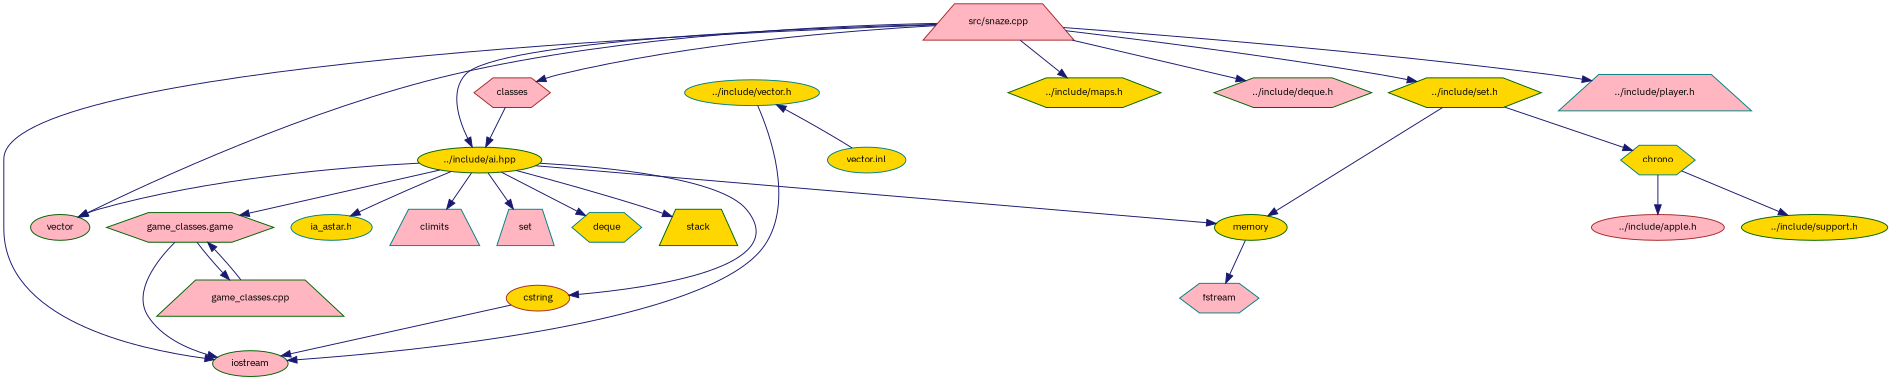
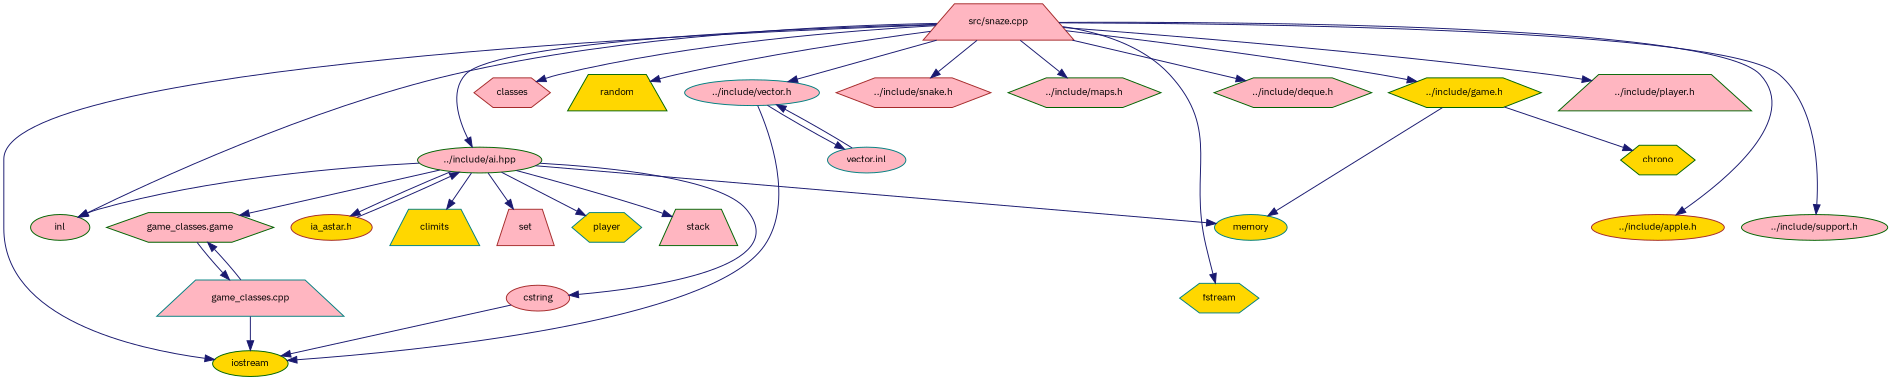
edge "src/snaze.cpp" -> "../include/vector.h": added
node "random": added
node "../include/vector.h": fillcolor gold -> lightpink
node "../include/snake.h": added
node "../include/maps.h": fillcolor gold -> lightpink
node "../include/set.h": label "../include/set.h" -> "../include/game.h"
node "../include/player.h": color teal -> darkgreen
edge "classes" -> "../include/ai.hpp": now "ia_astar.h" -> "../include/ai.hpp"
edge "../include/vector.h" -> "vector.inl": added
node "../include/ai.hpp": fillcolor gold -> lightpink
node "vector.inl": fillcolor gold -> lightpink
node "chrono": color teal -> darkgreen
edge "chrono" -> "../include/apple.h": now "src/snaze.cpp" -> "../include/apple.h"
edge "chrono" -> "../include/support.h": now "src/snaze.cpp" -> "../include/support.h"
node "vector": label "vector" -> "inl"
node "ia_astar.h": color teal -> brown
node "climits": fillcolor lightpink -> gold
node "set": color teal -> brown
node "deque": label "deque" -> "player"
node "stack": fillcolor gold -> lightpink
node "memory": color darkgreen -> teal
node "../include/apple.h": fillcolor lightpink -> gold
node "../include/support.h": fillcolor gold -> lightpink
edge "memory" -> "fstream": now "src/snaze.cpp" -> "fstream"
node "game_classes.cpp": color darkgreen -> teal
node "cstring": fillcolor gold -> lightpink
node "fstream": fillcolor lightpink -> gold
edge "game_classes.game" -> "iostream": now "game_classes.cpp" -> "iostream"
node "iostream": fillcolor lightpink -> gold
